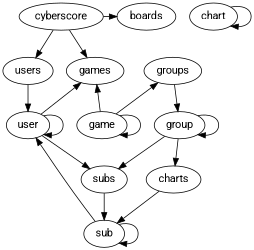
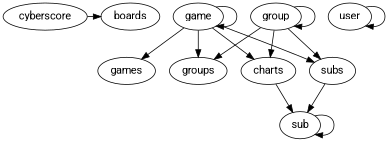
node "chart": removed
edge "cyberscore" -> "games": removed
edge "game" -> "charts": added
node "users": removed
edge "groups" -> "group": reversed
edge "user" -> "games": removed
edge "user" -> "subs": now "game" -> "subs"
edge "sub" -> "user": removed
